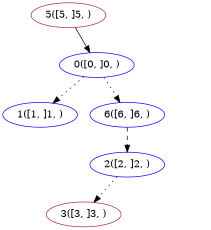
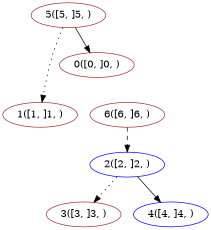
node "0([0, ]0, )": color blue -> brown
edge "0([0, ]0, )" -> "6([6, ]6, )": removed
edge "0([0, ]0, )" -> "1([1, ]1, )": now "5([5, ]5, )" -> "1([1, ]1, )"
node "1([1, ]1, )": color blue -> brown
node "6([6, ]6, )": color blue -> brown
node "4([4, ]4, )": added
